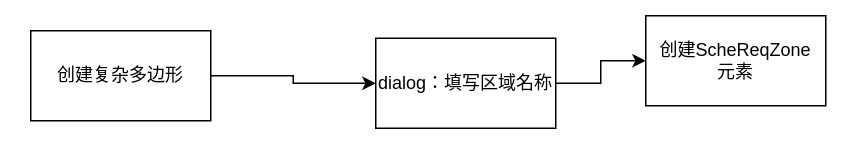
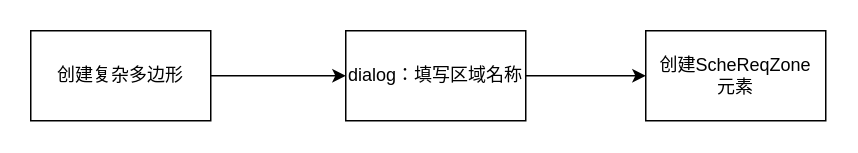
node "创建ScheReqZone 元素": moved (736, 61) -> (736, 76)
node "dialog：填写区域名称": moved (466, 83) -> (436, 76)
